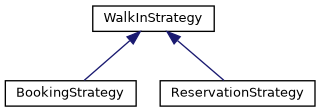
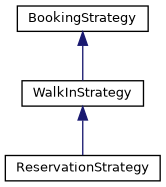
edge "BookingStrategy" -> "WalkInStrategy": reversed
